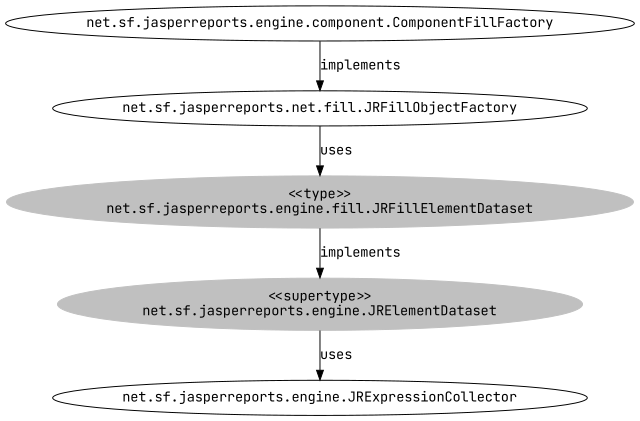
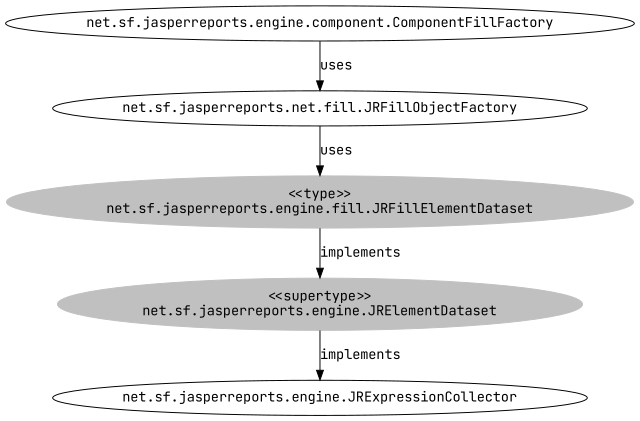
edge "net.sf.jasperreports.engine.component.ComponentFillFactory" -> "net.sf.jasperreports.net.fill.JRFillObjectFactory": label "implements" -> "uses"
edge "<<supertype>> net.sf.jasperreports.engine.JRElementDataset" -> "net.sf.jasperreports.engine.JRExpressionCollector": label "uses" -> "implements"
